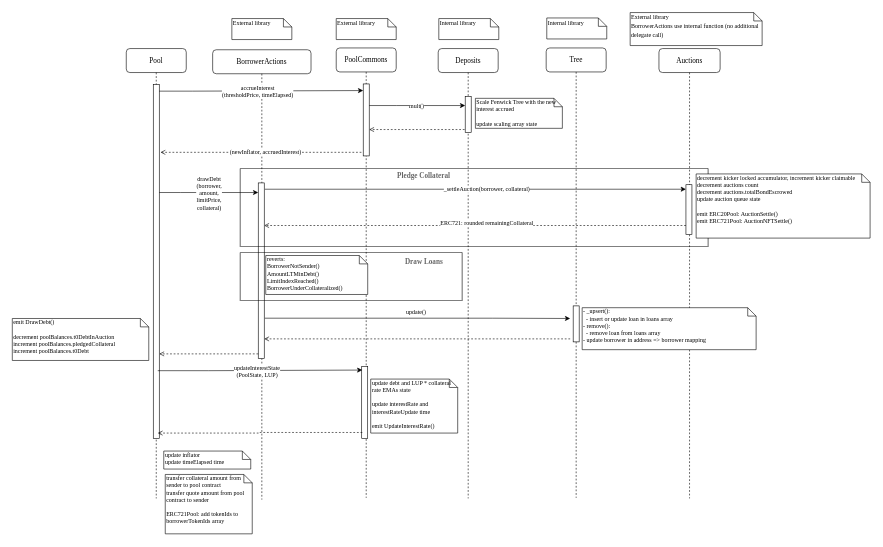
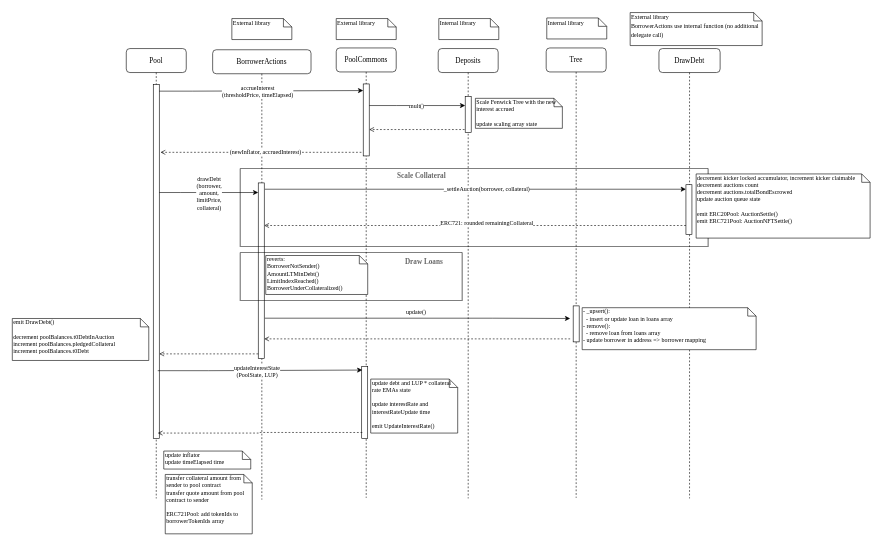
node "Auctions": label "Auctions" -> "DrawDebt"
node "Pledge Collateral": label "Pledge Collateral" -> "Scale Collateral"
